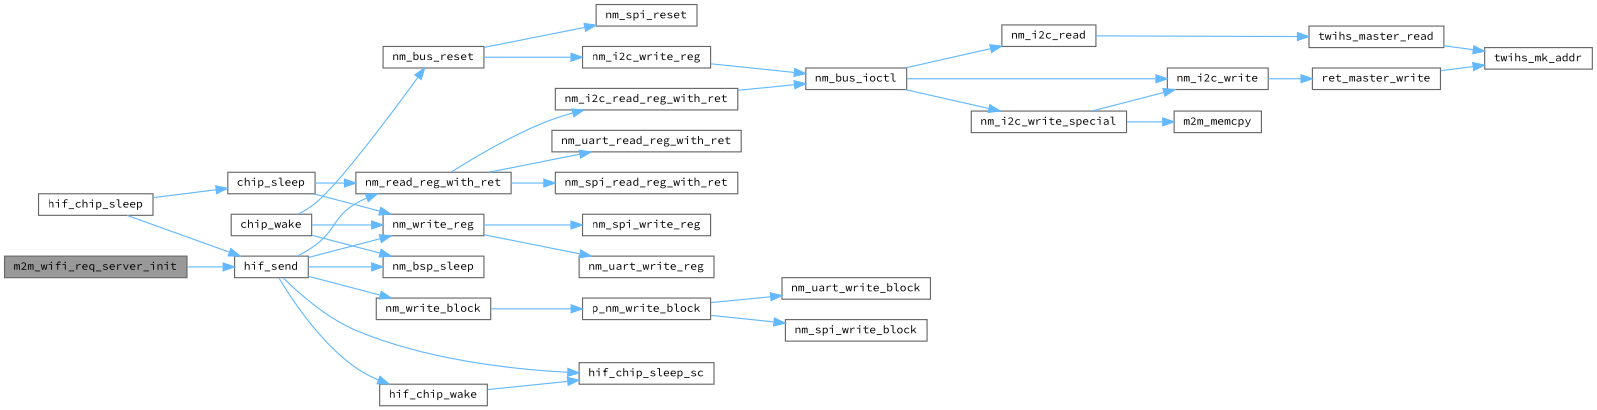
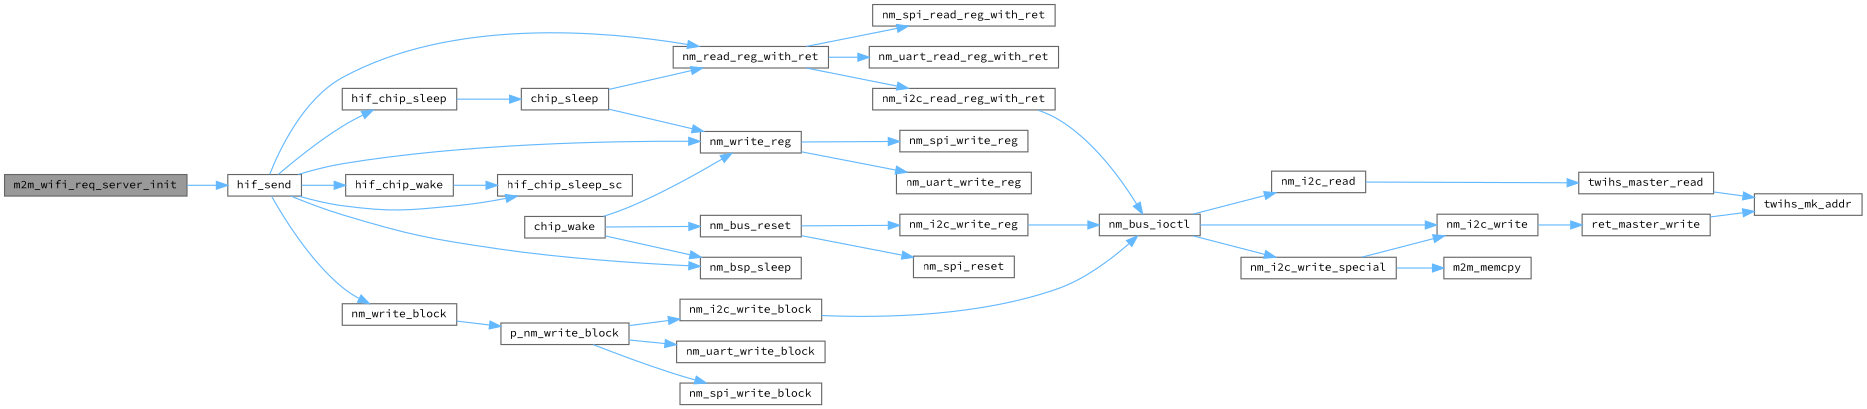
edge "hif_chip_sleep" -> "hif_send": reversed
node "nm_i2c_write_block": added
